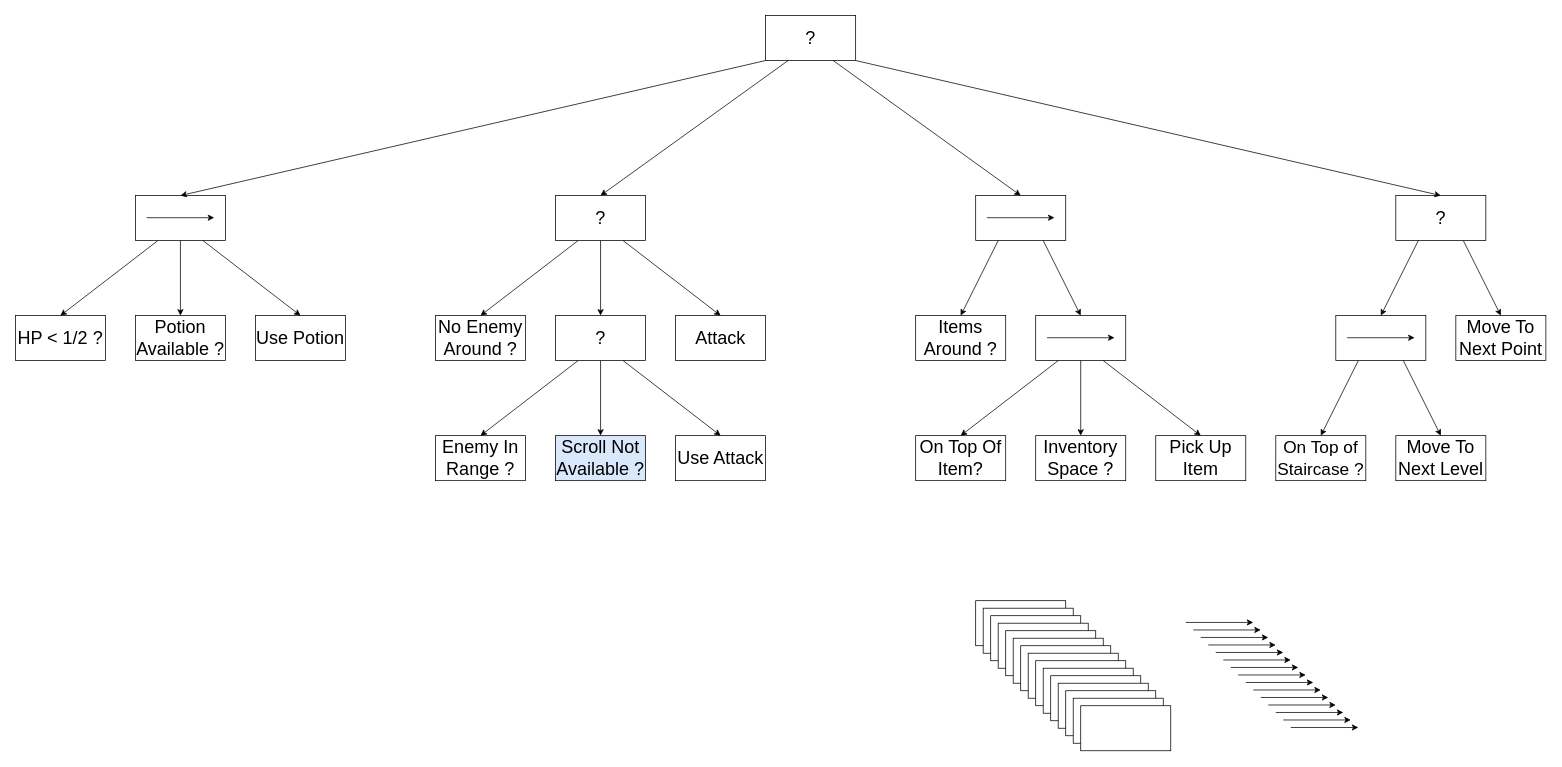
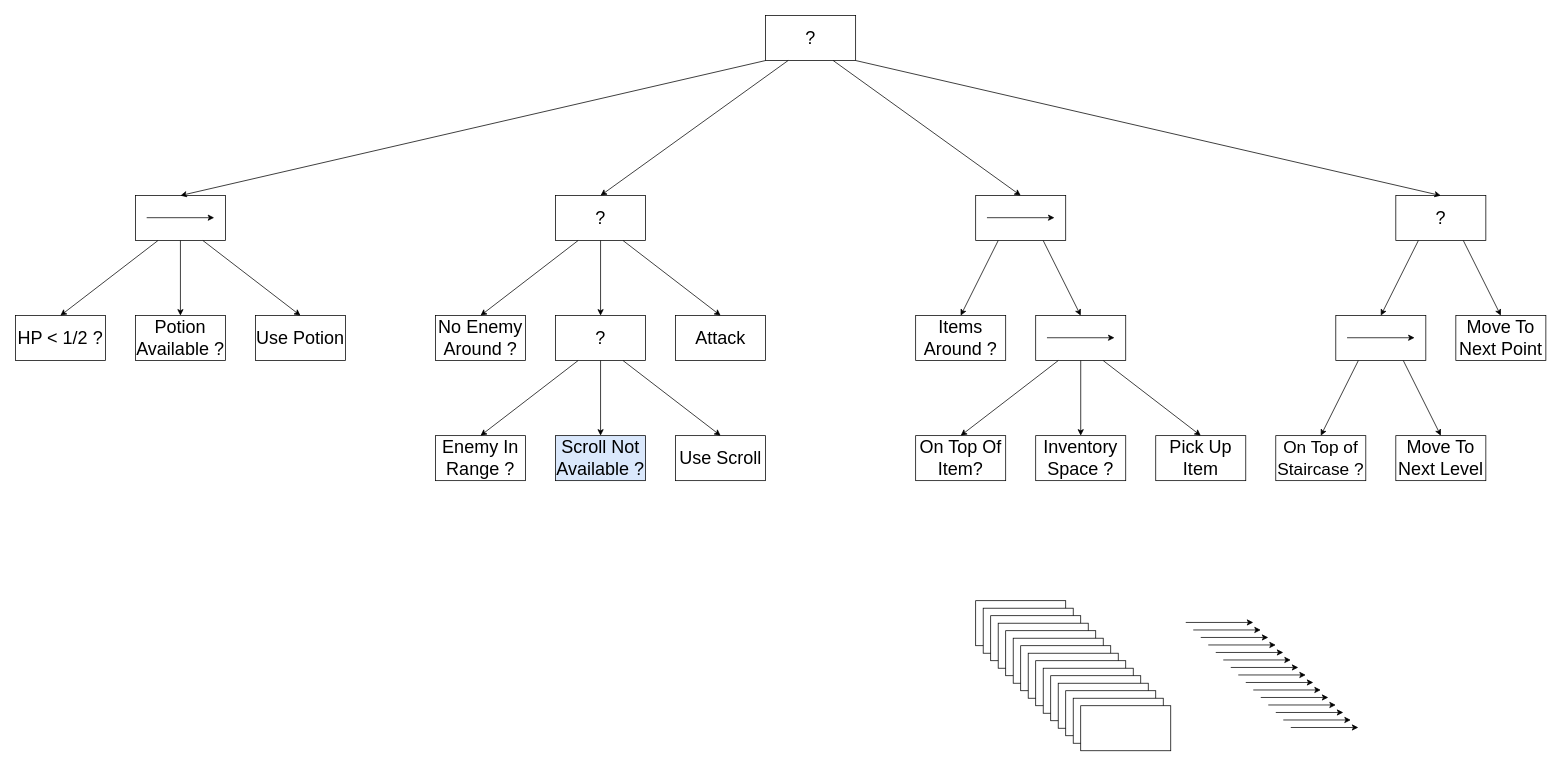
node "Use Attack": label "Use Attack" -> "Use Scroll"
